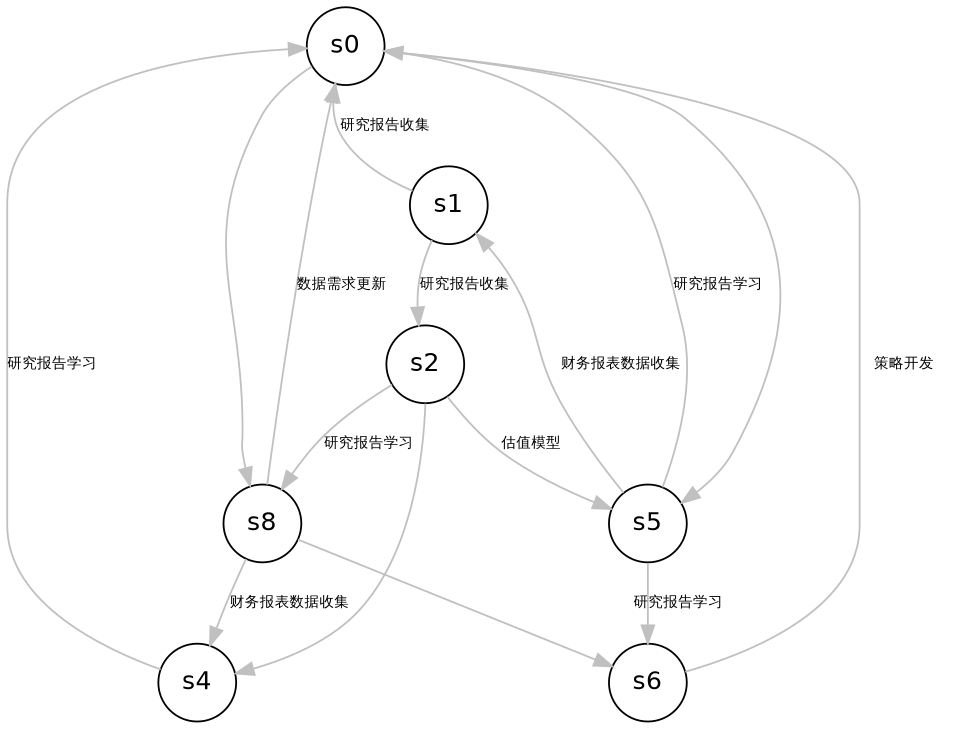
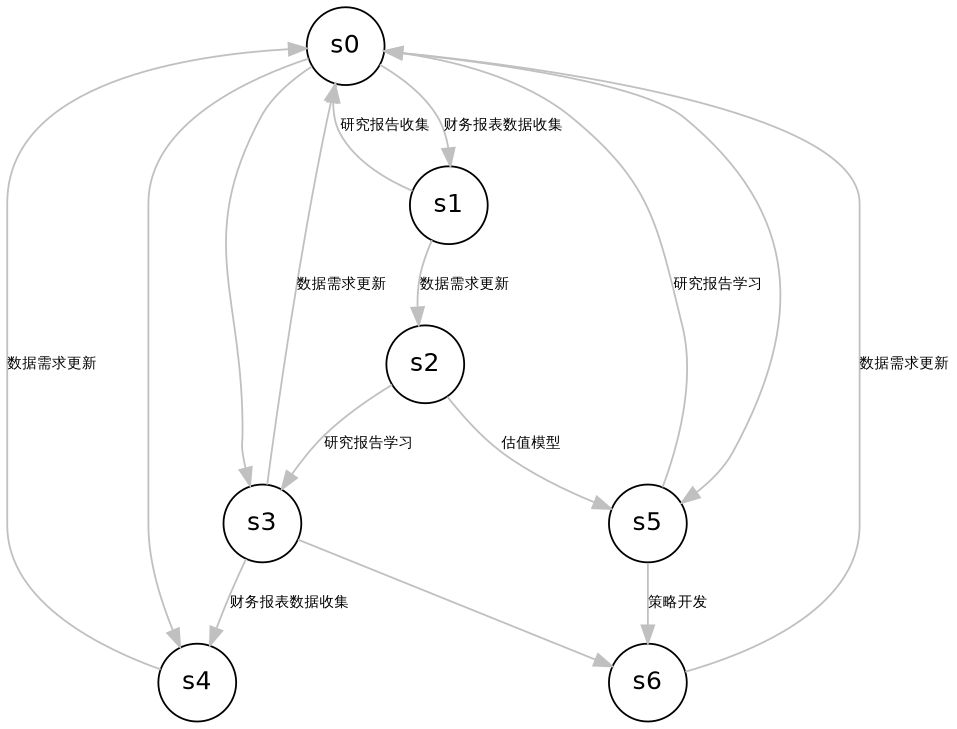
edge "s1" -> "s2": label "研究报告收集" -> "数据需求更新"
edge "s4" -> "s0": label "研究报告学习" -> "数据需求更新"
edge "s6" -> "s0": label "策略开发" -> "数据需求更新"
edge "s5" -> "s1": now "s0" -> "s1"
node "s8": label "s8" -> "s3"
edge "s2" -> "s4": now "s0" -> "s4"
edge "s5" -> "s6": label "研究报告学习" -> "策略开发"
